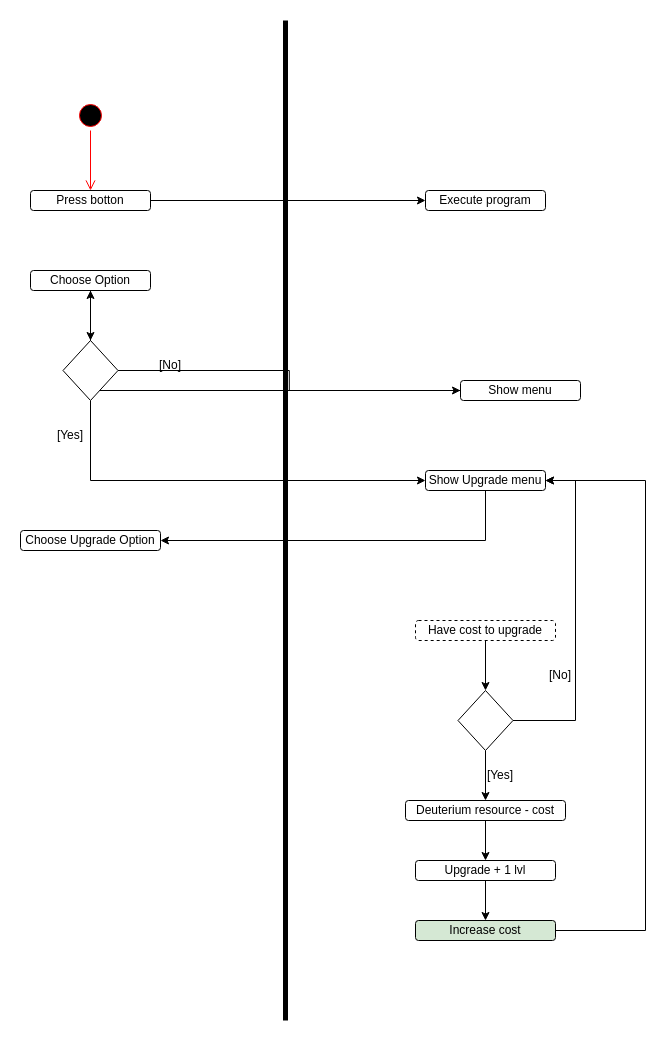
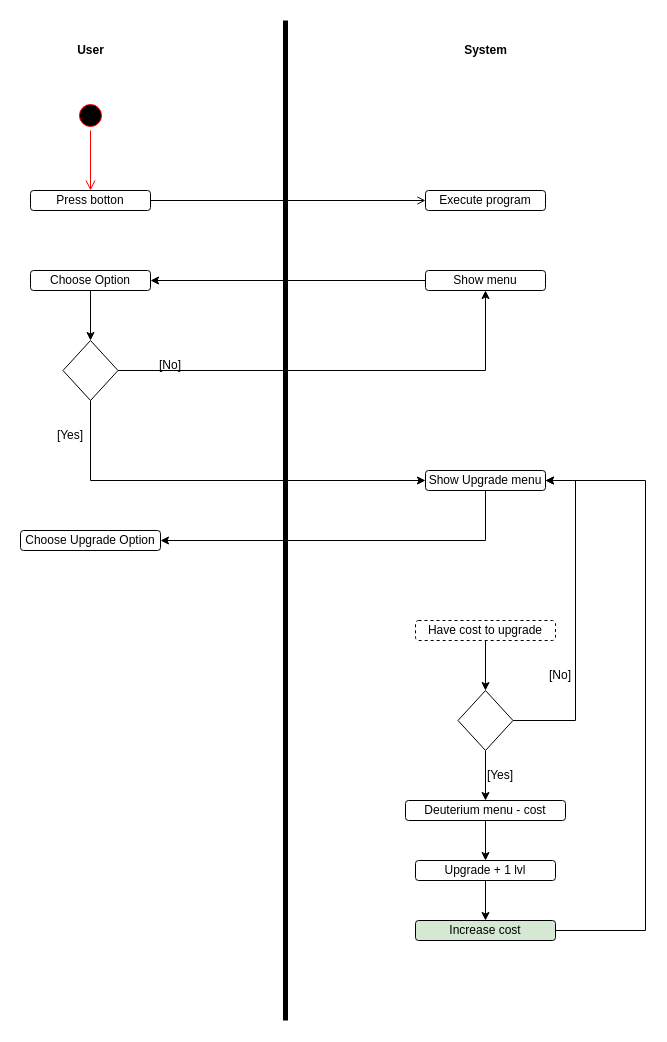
node "User": added
node "System": added
edge "Press botton" -> "Execute program": arrowhead classic -> open
node "Show menu": moved (521, 391) -> (486, 281)
node "Deuterium resource - cost": label "Deuterium resource - cost" -> "Deuterium menu - cost"
